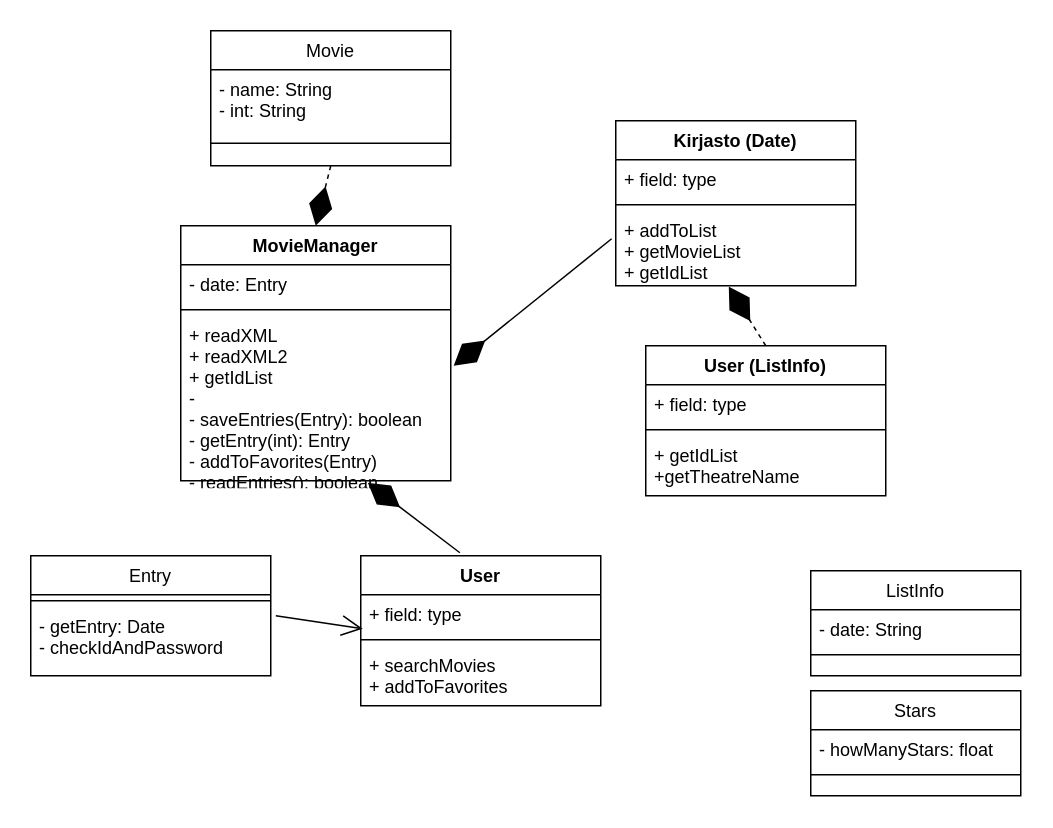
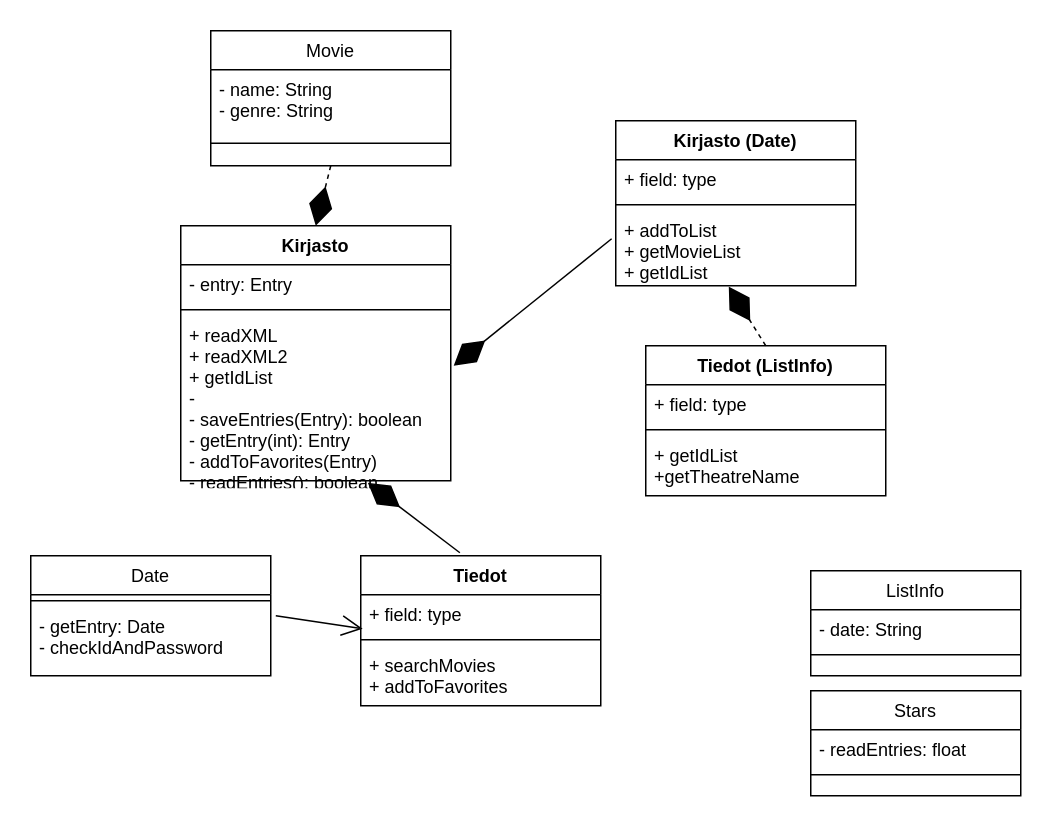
node "- name: String - int: String": label "- name: String - int: String" -> "- name: String - genre: String"
node "MovieManager": label "MovieManager" -> "Kirjasto"
node "- date: Entry": label "- date: Entry" -> "- entry: Entry"
node "User (ListInfo)": label "User (ListInfo)" -> "Tiedot (ListInfo)"
node "Entry": label "Entry" -> "Date"
node "User": label "User" -> "Tiedot"
node "- howManyStars: float": label "- howManyStars: float" -> "- readEntries: float"
